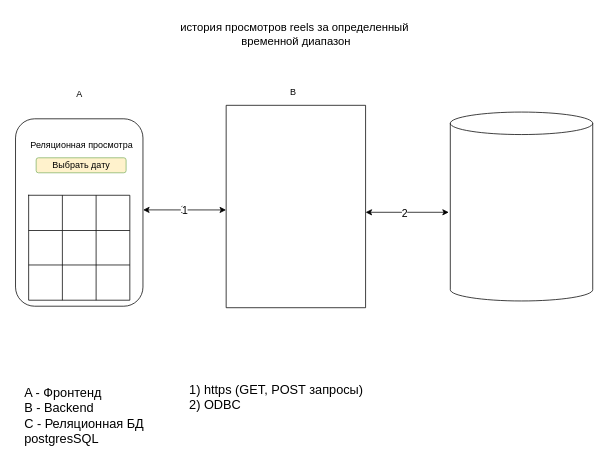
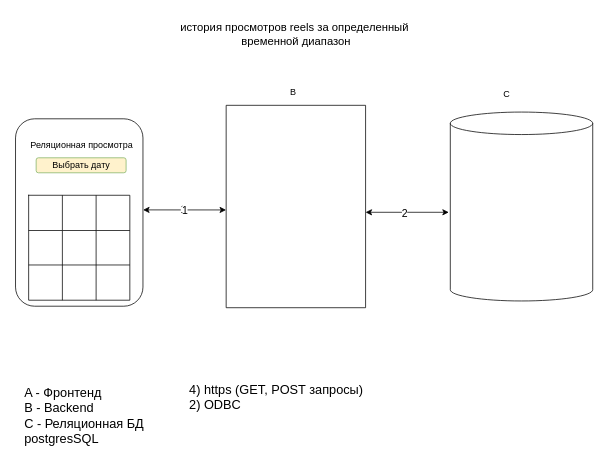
node "A": removed
node "C": added
node "1) https (GET, POST запросы) 2) ODBC": label "1) https (GET, POST запросы) 2) ODBC" -> "4) https (GET, POST запросы) 2) ODBC"
